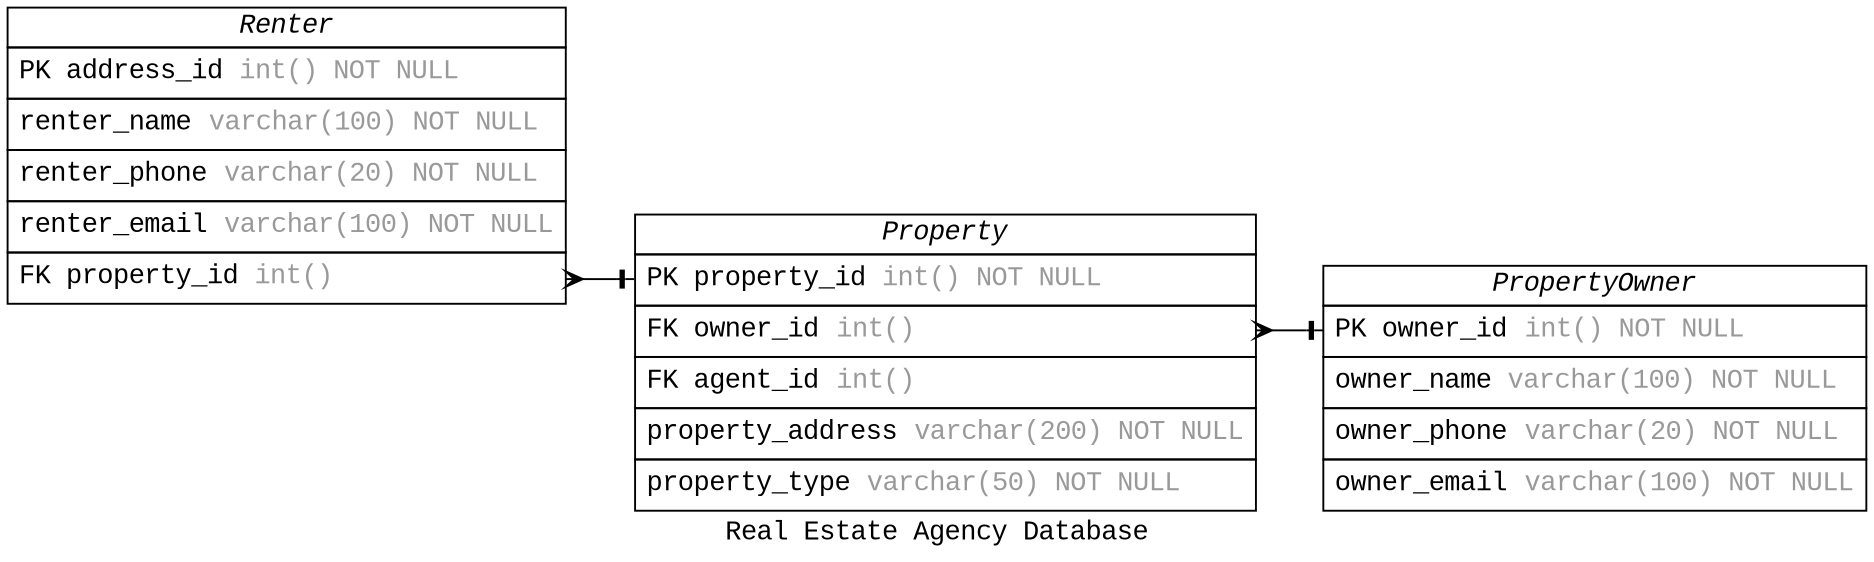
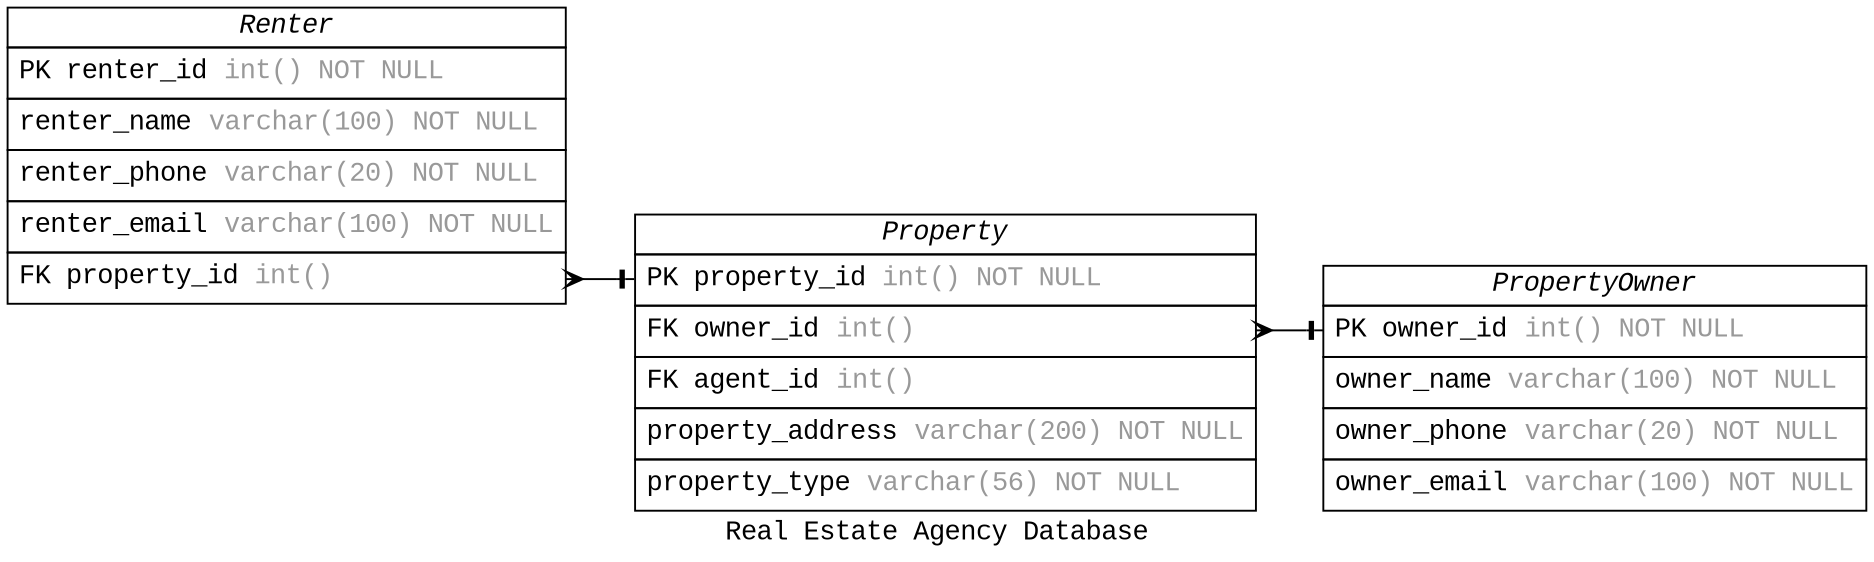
node "Renter": text "PK address_id" -> "PK renter_id"
node "Property": text "varchar(50) NOT NULL" -> "varchar(56) NOT NULL"
